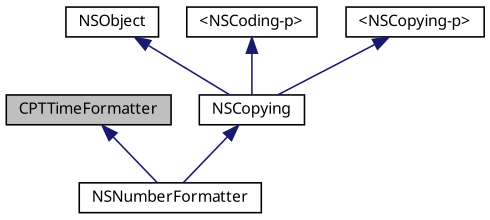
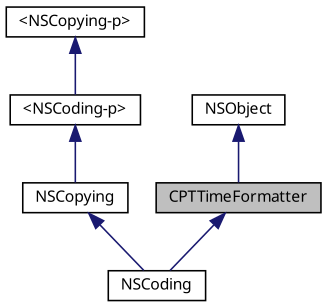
edge "NSCopying" -> "NSObject": now "CPTTimeFormatter" -> "NSObject"
edge "NSCopying" -> "<NSCopying-p>": now "<NSCoding-p>" -> "<NSCopying-p>"
node "NSNumberFormatter": label "NSNumberFormatter" -> "NSCoding"
